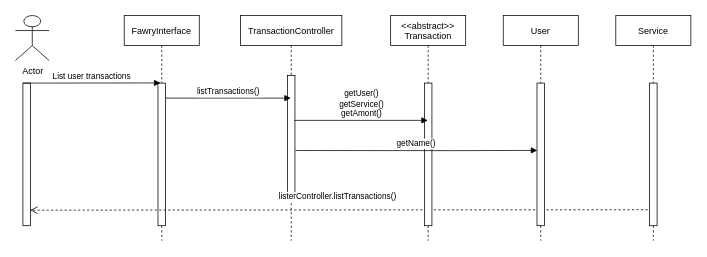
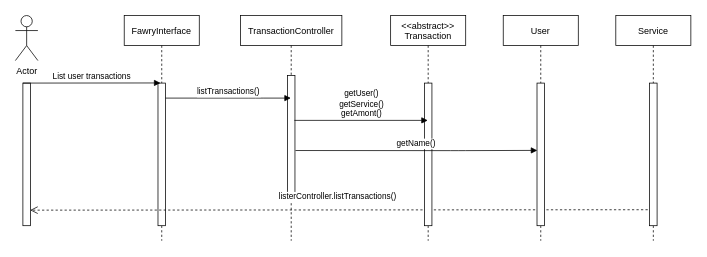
node "Actor": size 34x45 -> 23x45
